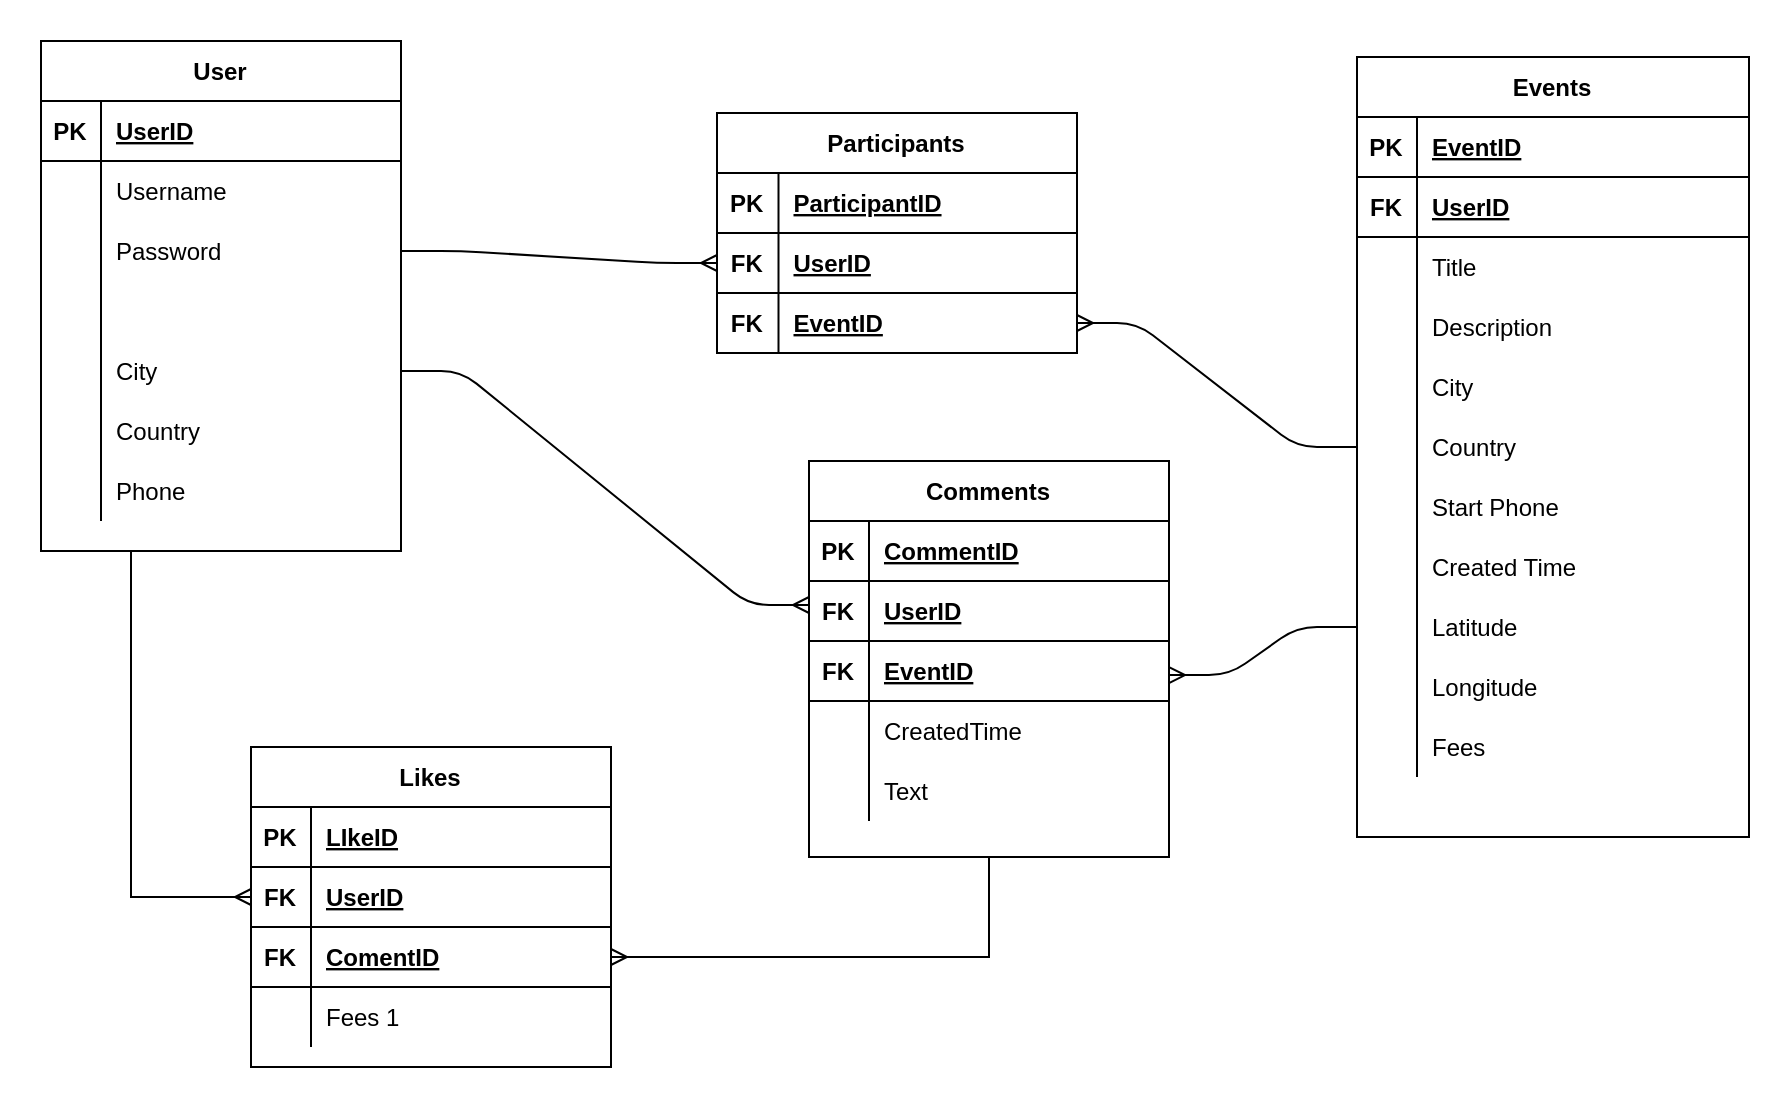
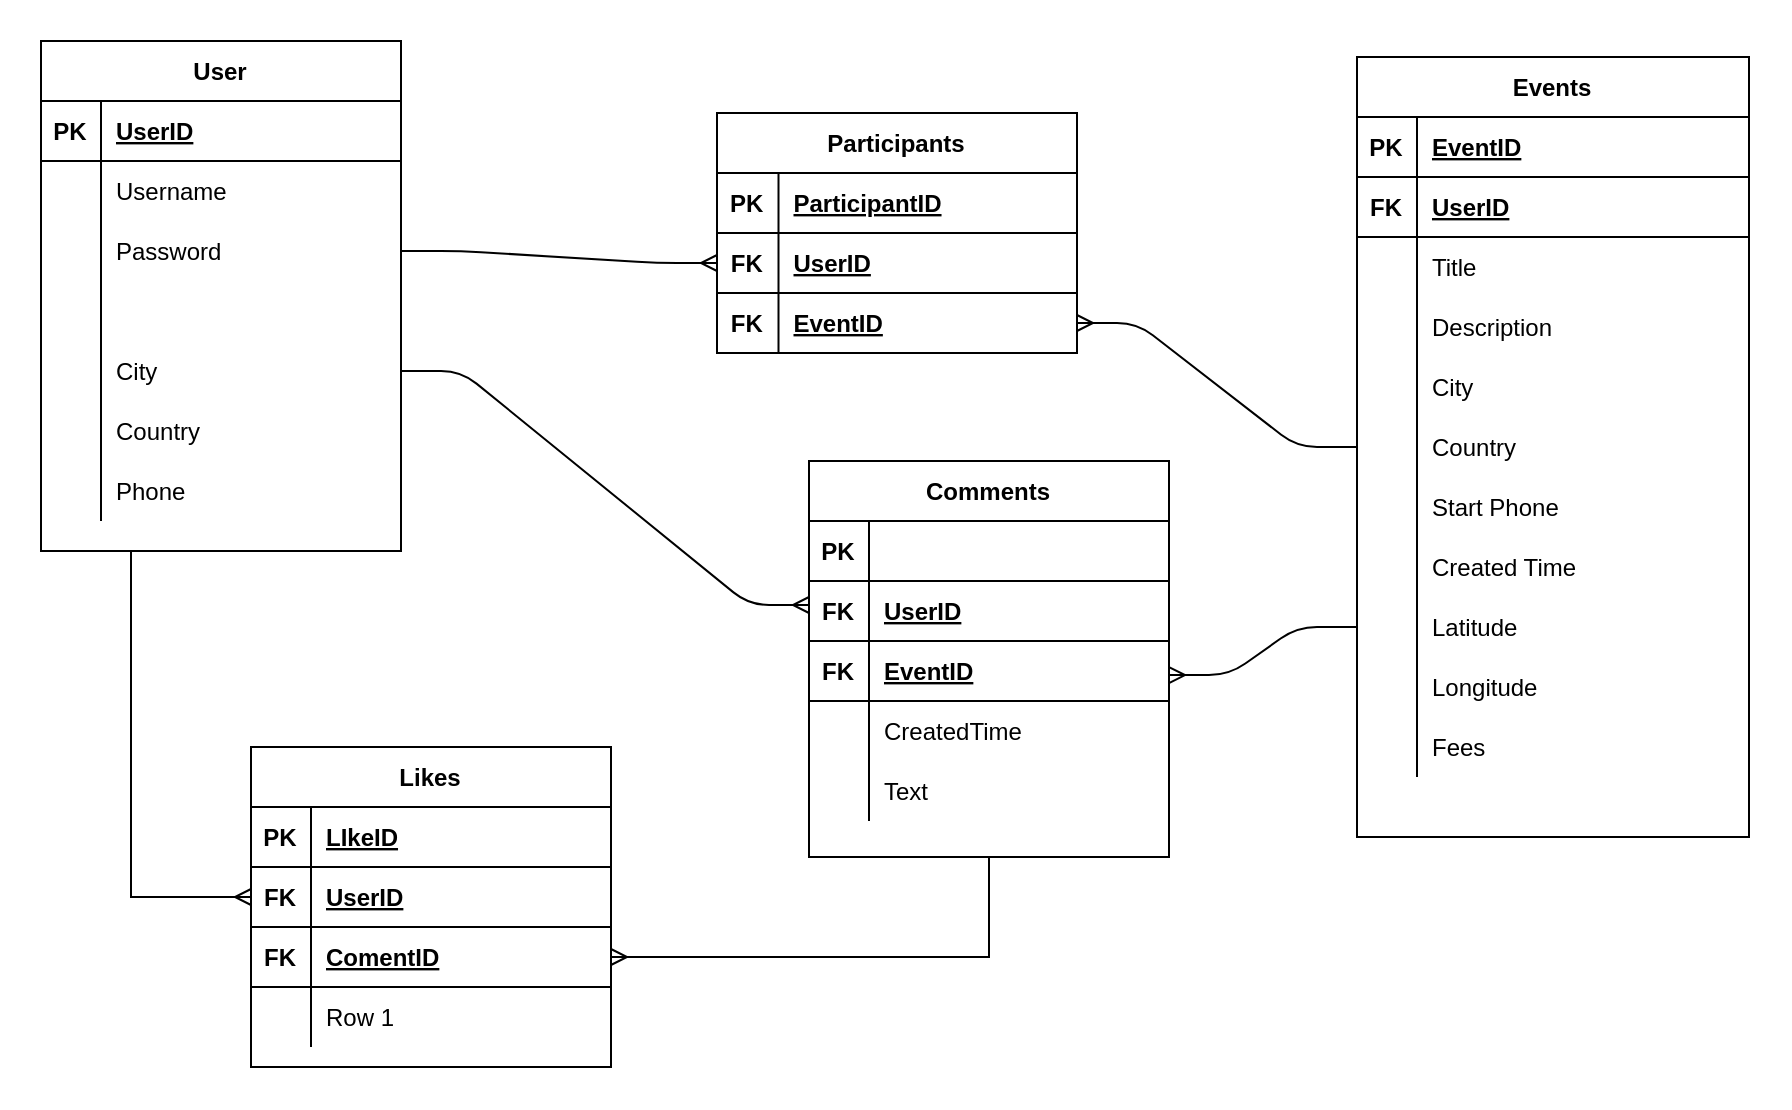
node "CommentID": removed
node "Fees 1": label "Fees 1" -> "Row 1"
